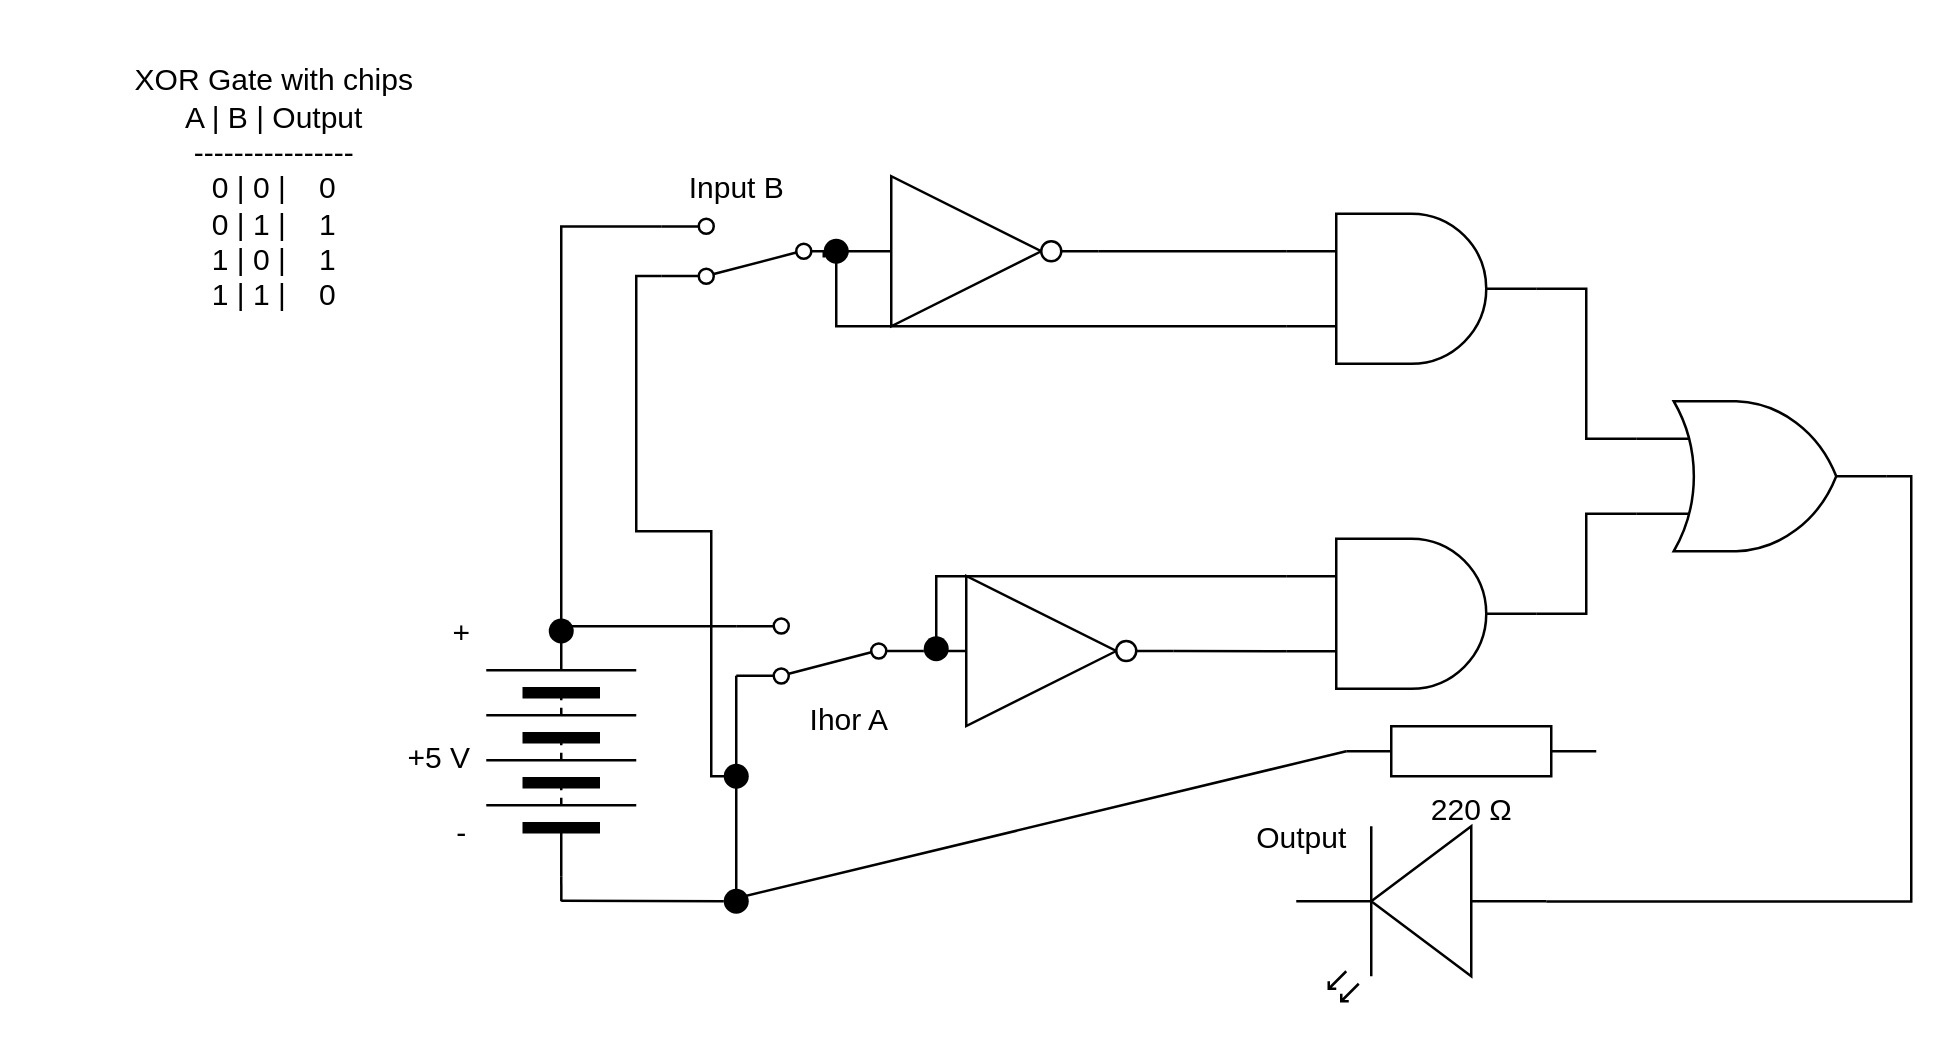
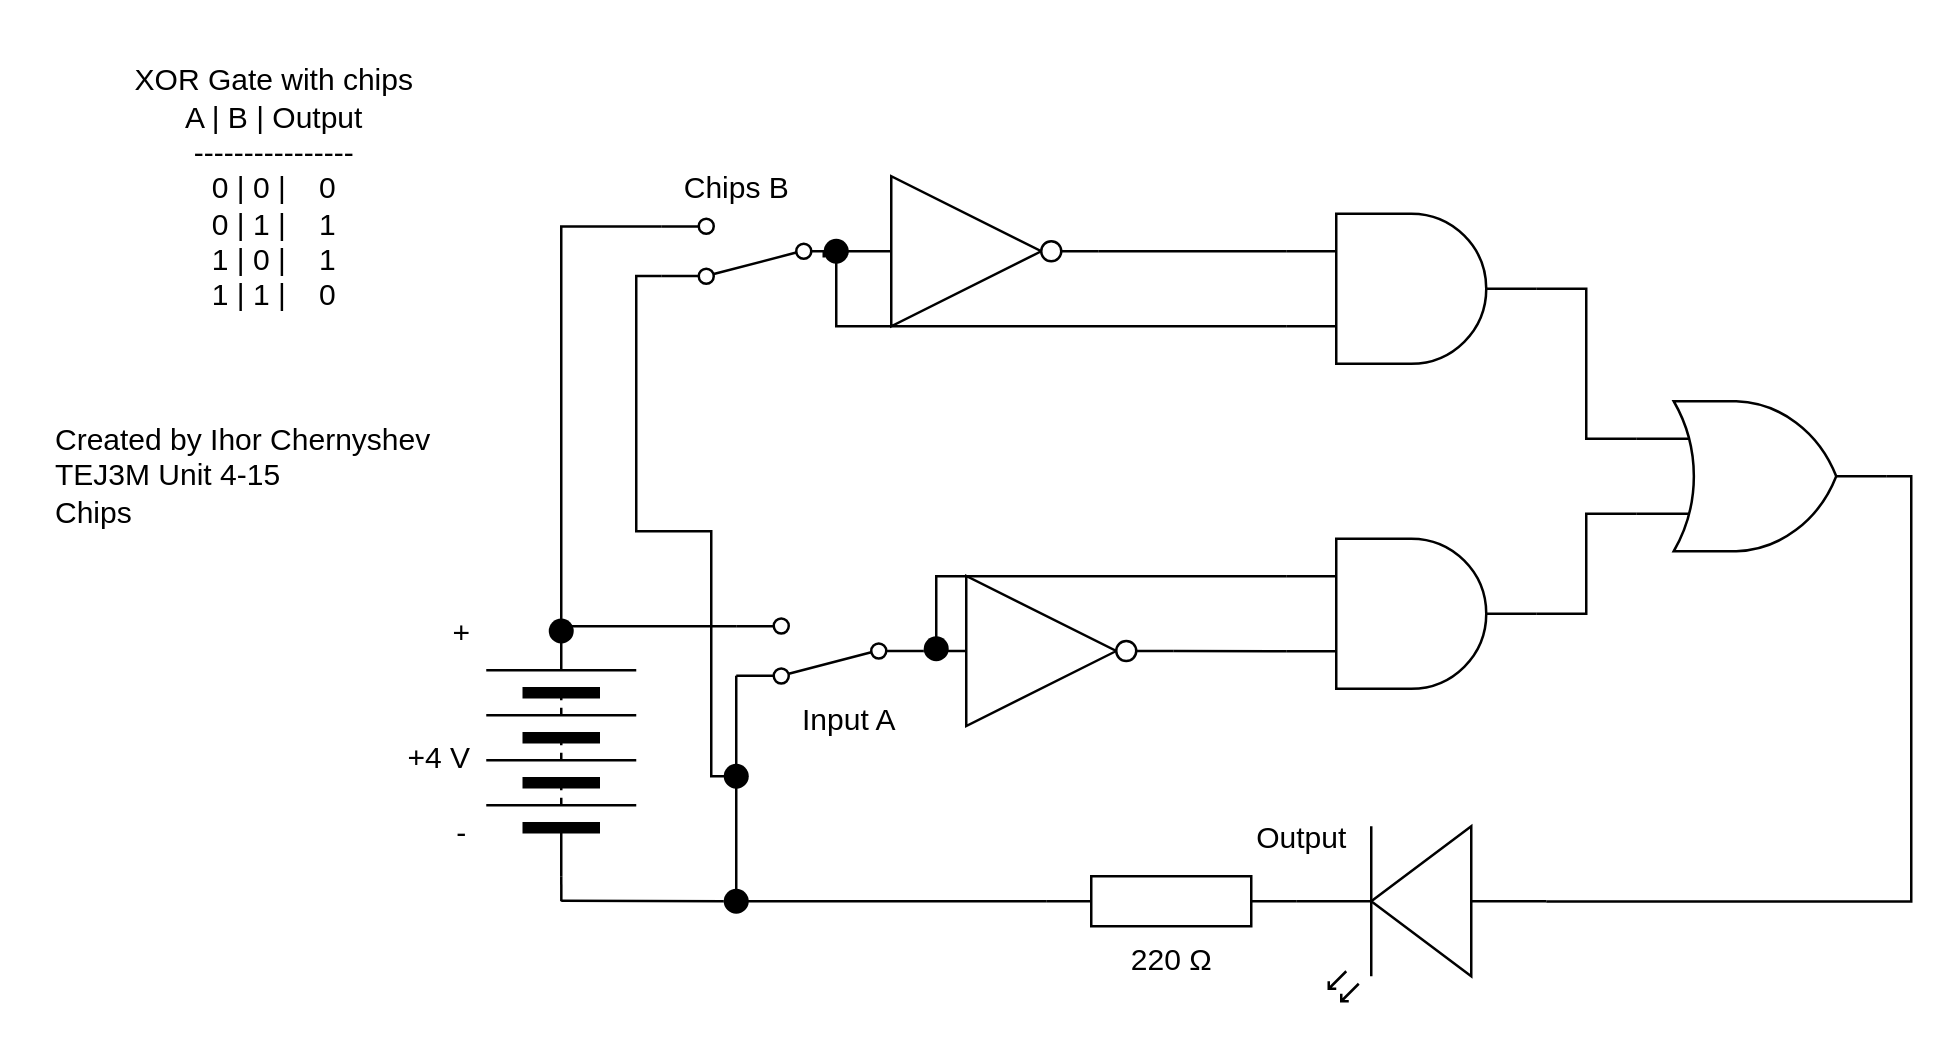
node "Input B": label "Input B" -> "Chips B"
node "Created by Ihor Chernyshev TEJ3M Unit 4-15 Chips": added
node "Ihor A": label "Ihor A" -> "Input A"
node "220 Ω": moved (1471, 751) -> (1171, 901)
node "+5 V": label "+5 V" -> "+4 V"
